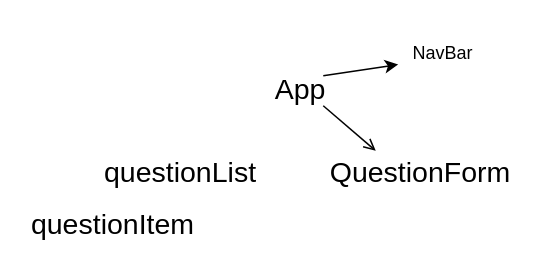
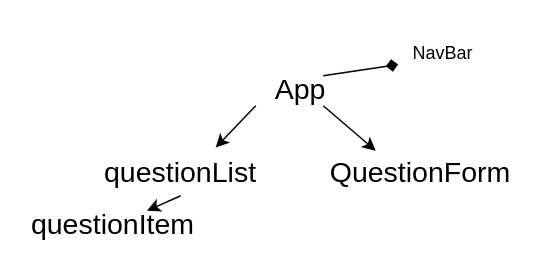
edge "App" -> "NavBar": arrowhead classic -> diamond
edge "App" -> "questionList": added
edge "App" -> "QuestionForm": arrowhead open -> classic
edge "questionList" -> "questionItem": added
